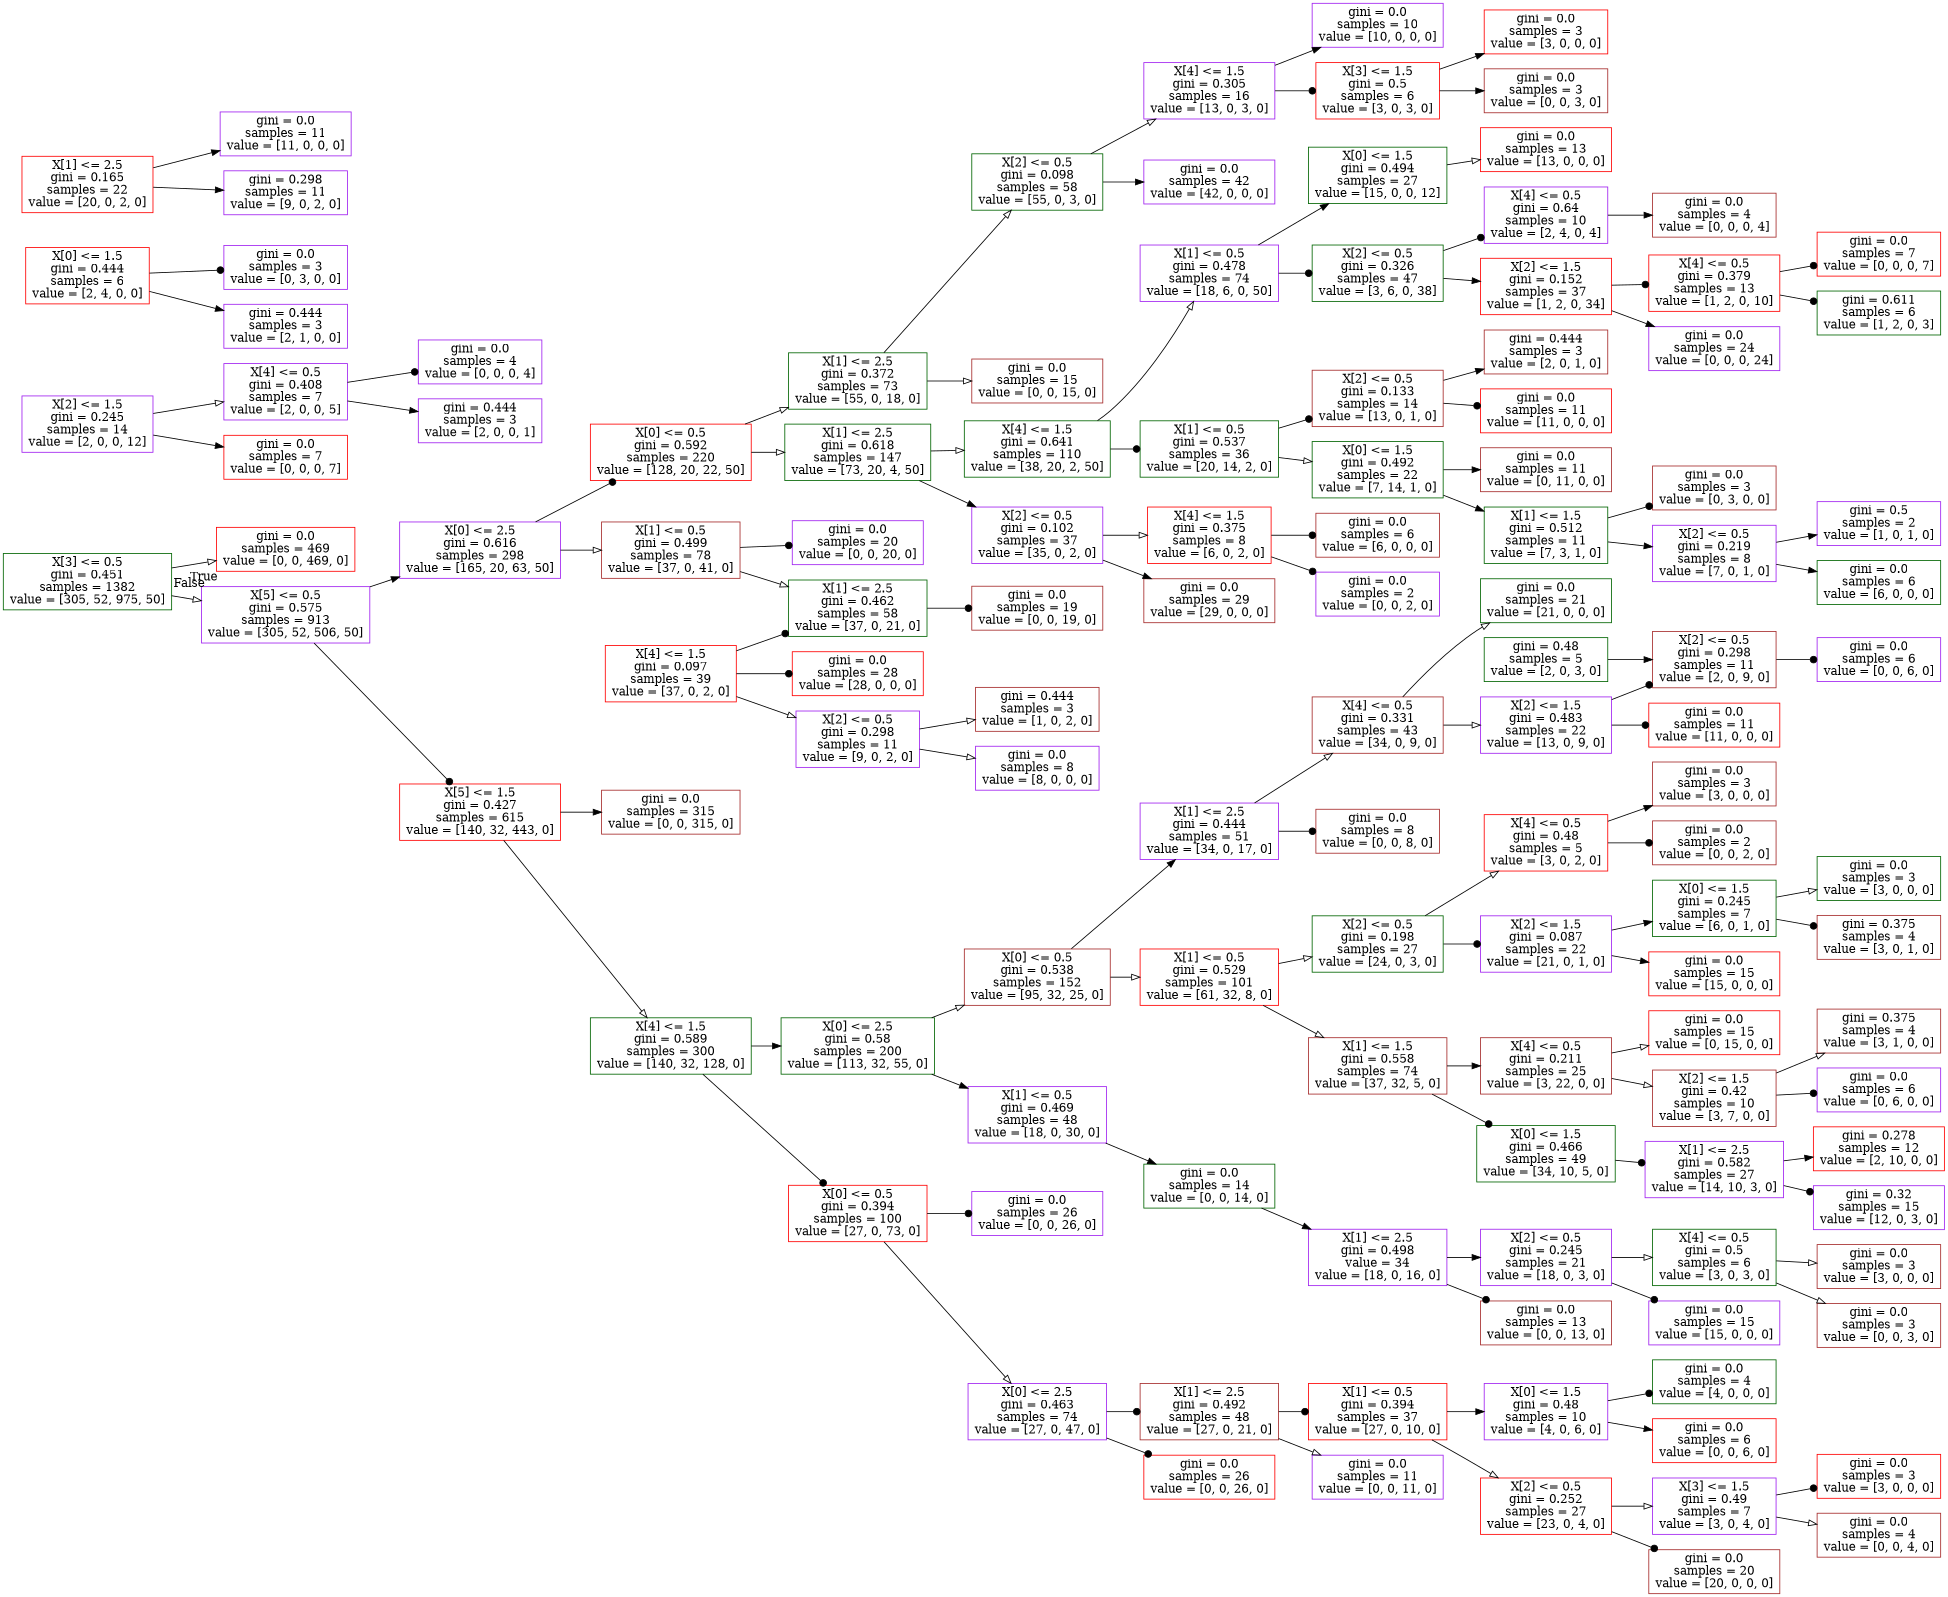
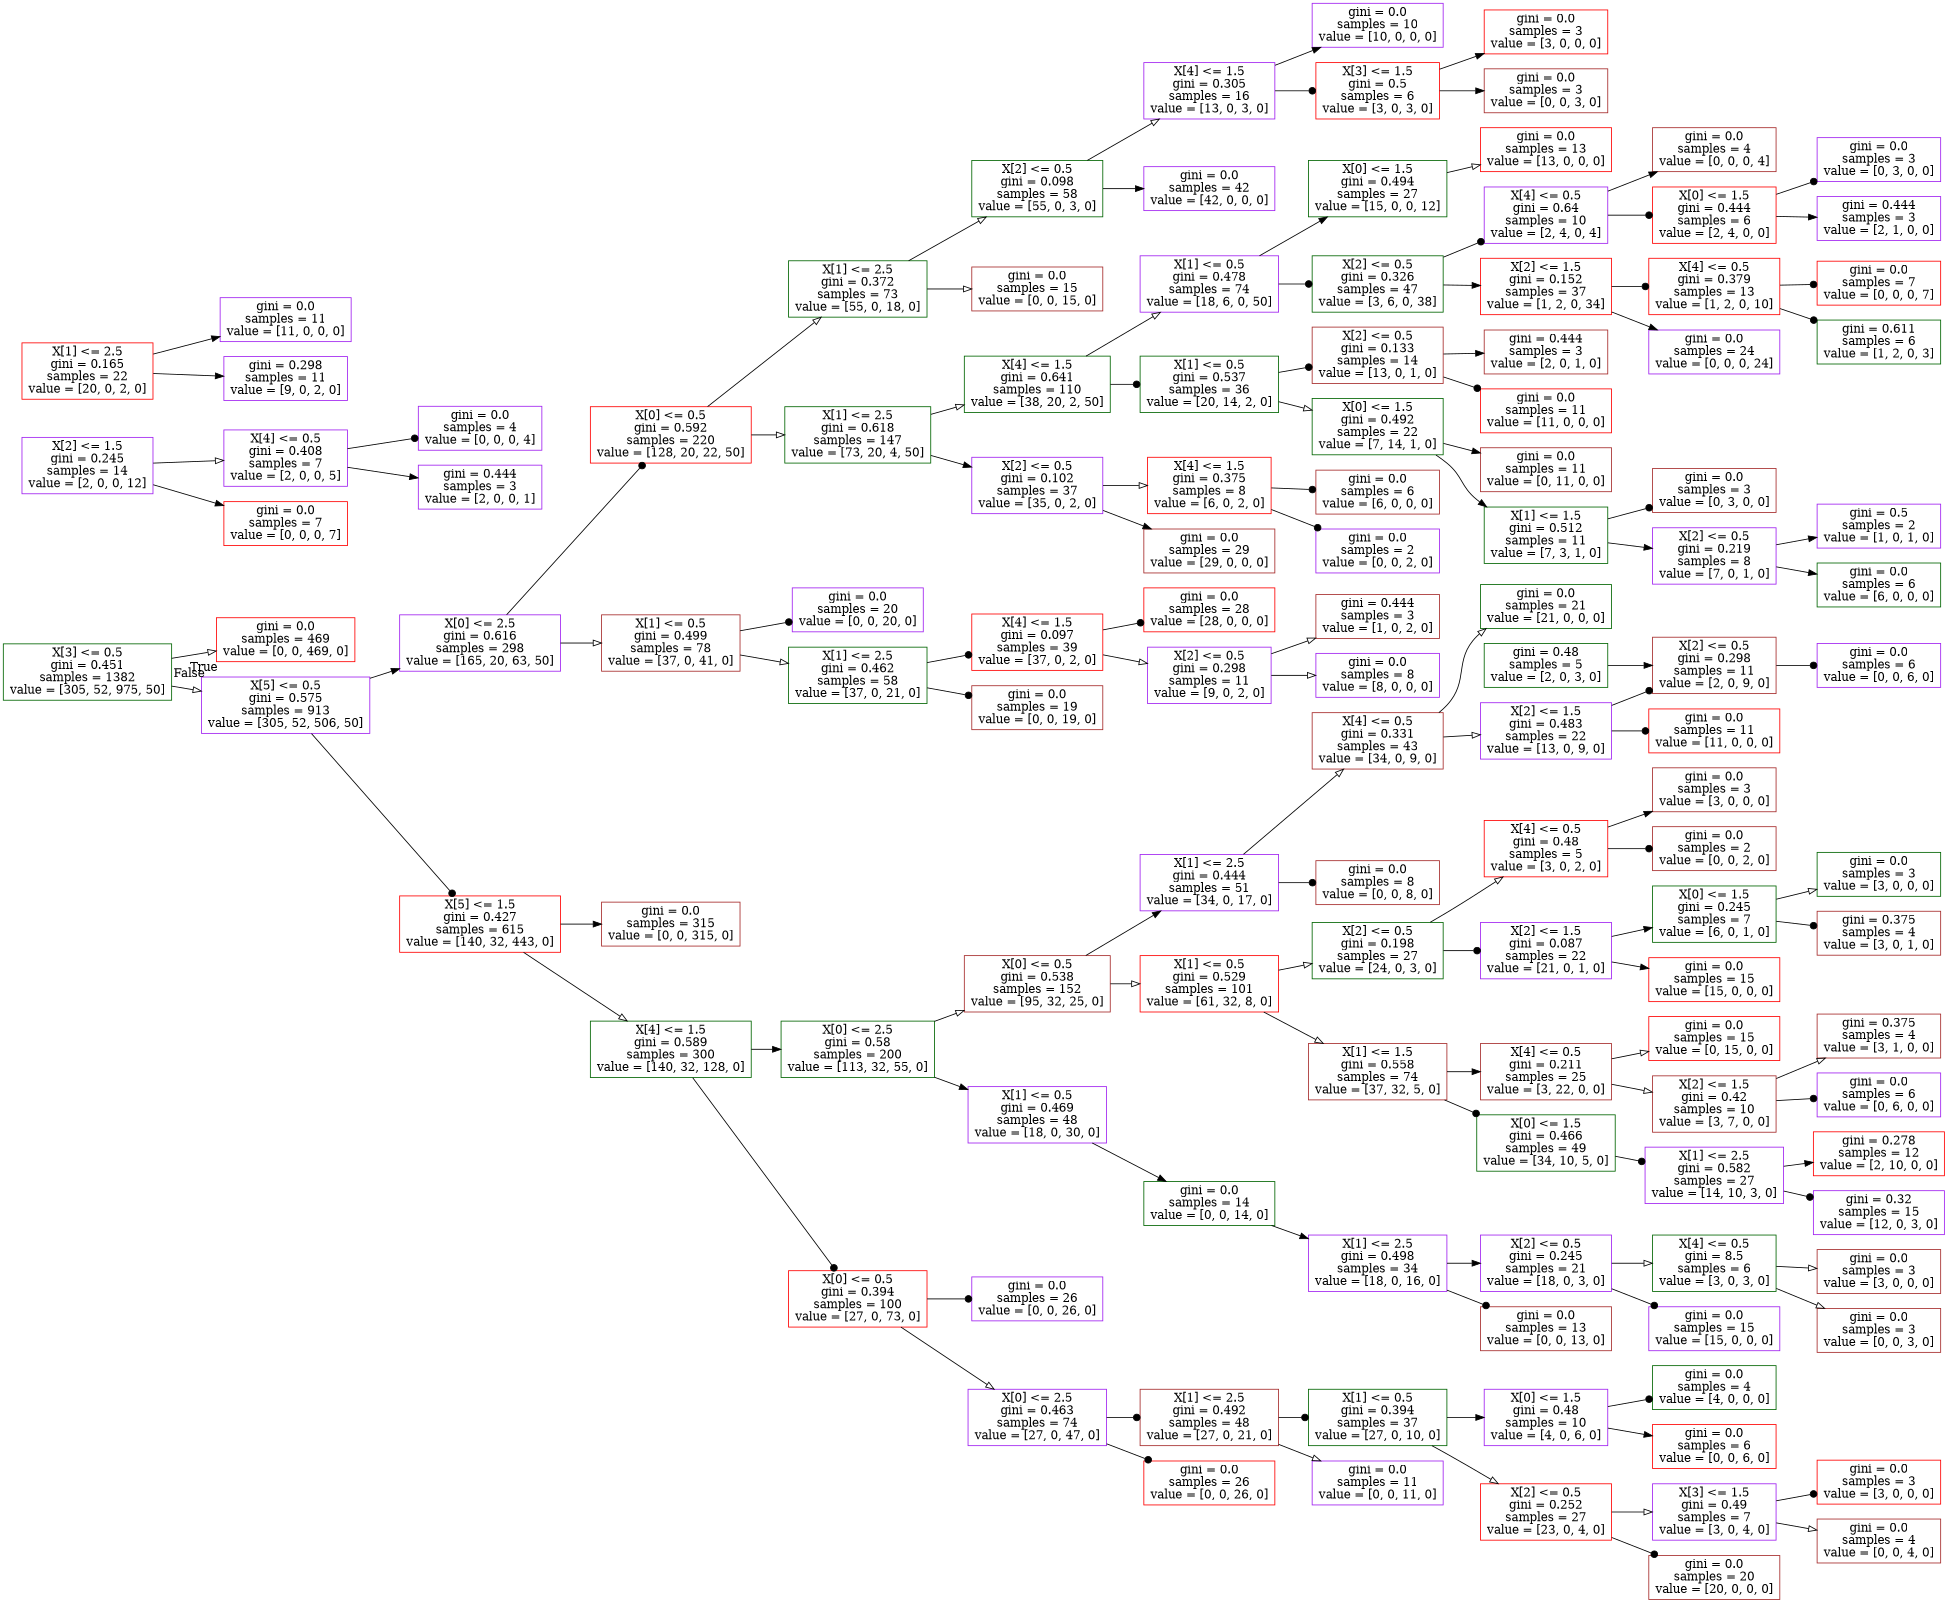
edge "X[4] <= 0.5 gini = 0.64 samples = 10 value = [2, 4, 0, 4]" -> "X[0] <= 1.5 gini = 0.444 samples = 6 value = [2, 4, 0, 0]": added
edge "X[4] <= 1.5 gini = 0.097 samples = 39 value = [37, 0, 2, 0]" -> "X[1] <= 2.5 gini = 0.462 samples = 58 value = [37, 0, 21, 0]": reversed
node "X[1] <= 2.5 gini = 0.498 value = 34 value = [18, 0, 16, 0]": label "X[1] <= 2.5 gini = 0.498 value = 34 value = [18, 0, 16, 0]" -> "X[1] <= 2.5 gini = 0.498 samples = 34 value = [18, 0, 16, 0]"
node "X[4] <= 0.5 gini = 0.5 samples = 6 value = [3, 0, 3, 0]": label "X[4] <= 0.5 gini = 0.5 samples = 6 value = [3, 0, 3, 0]" -> "X[4] <= 0.5 gini = 8.5 samples = 6 value = [3, 0, 3, 0]"
node "X[1] <= 0.5 gini = 0.394 samples = 37 value = [27, 0, 10, 0]": color red -> darkgreen
